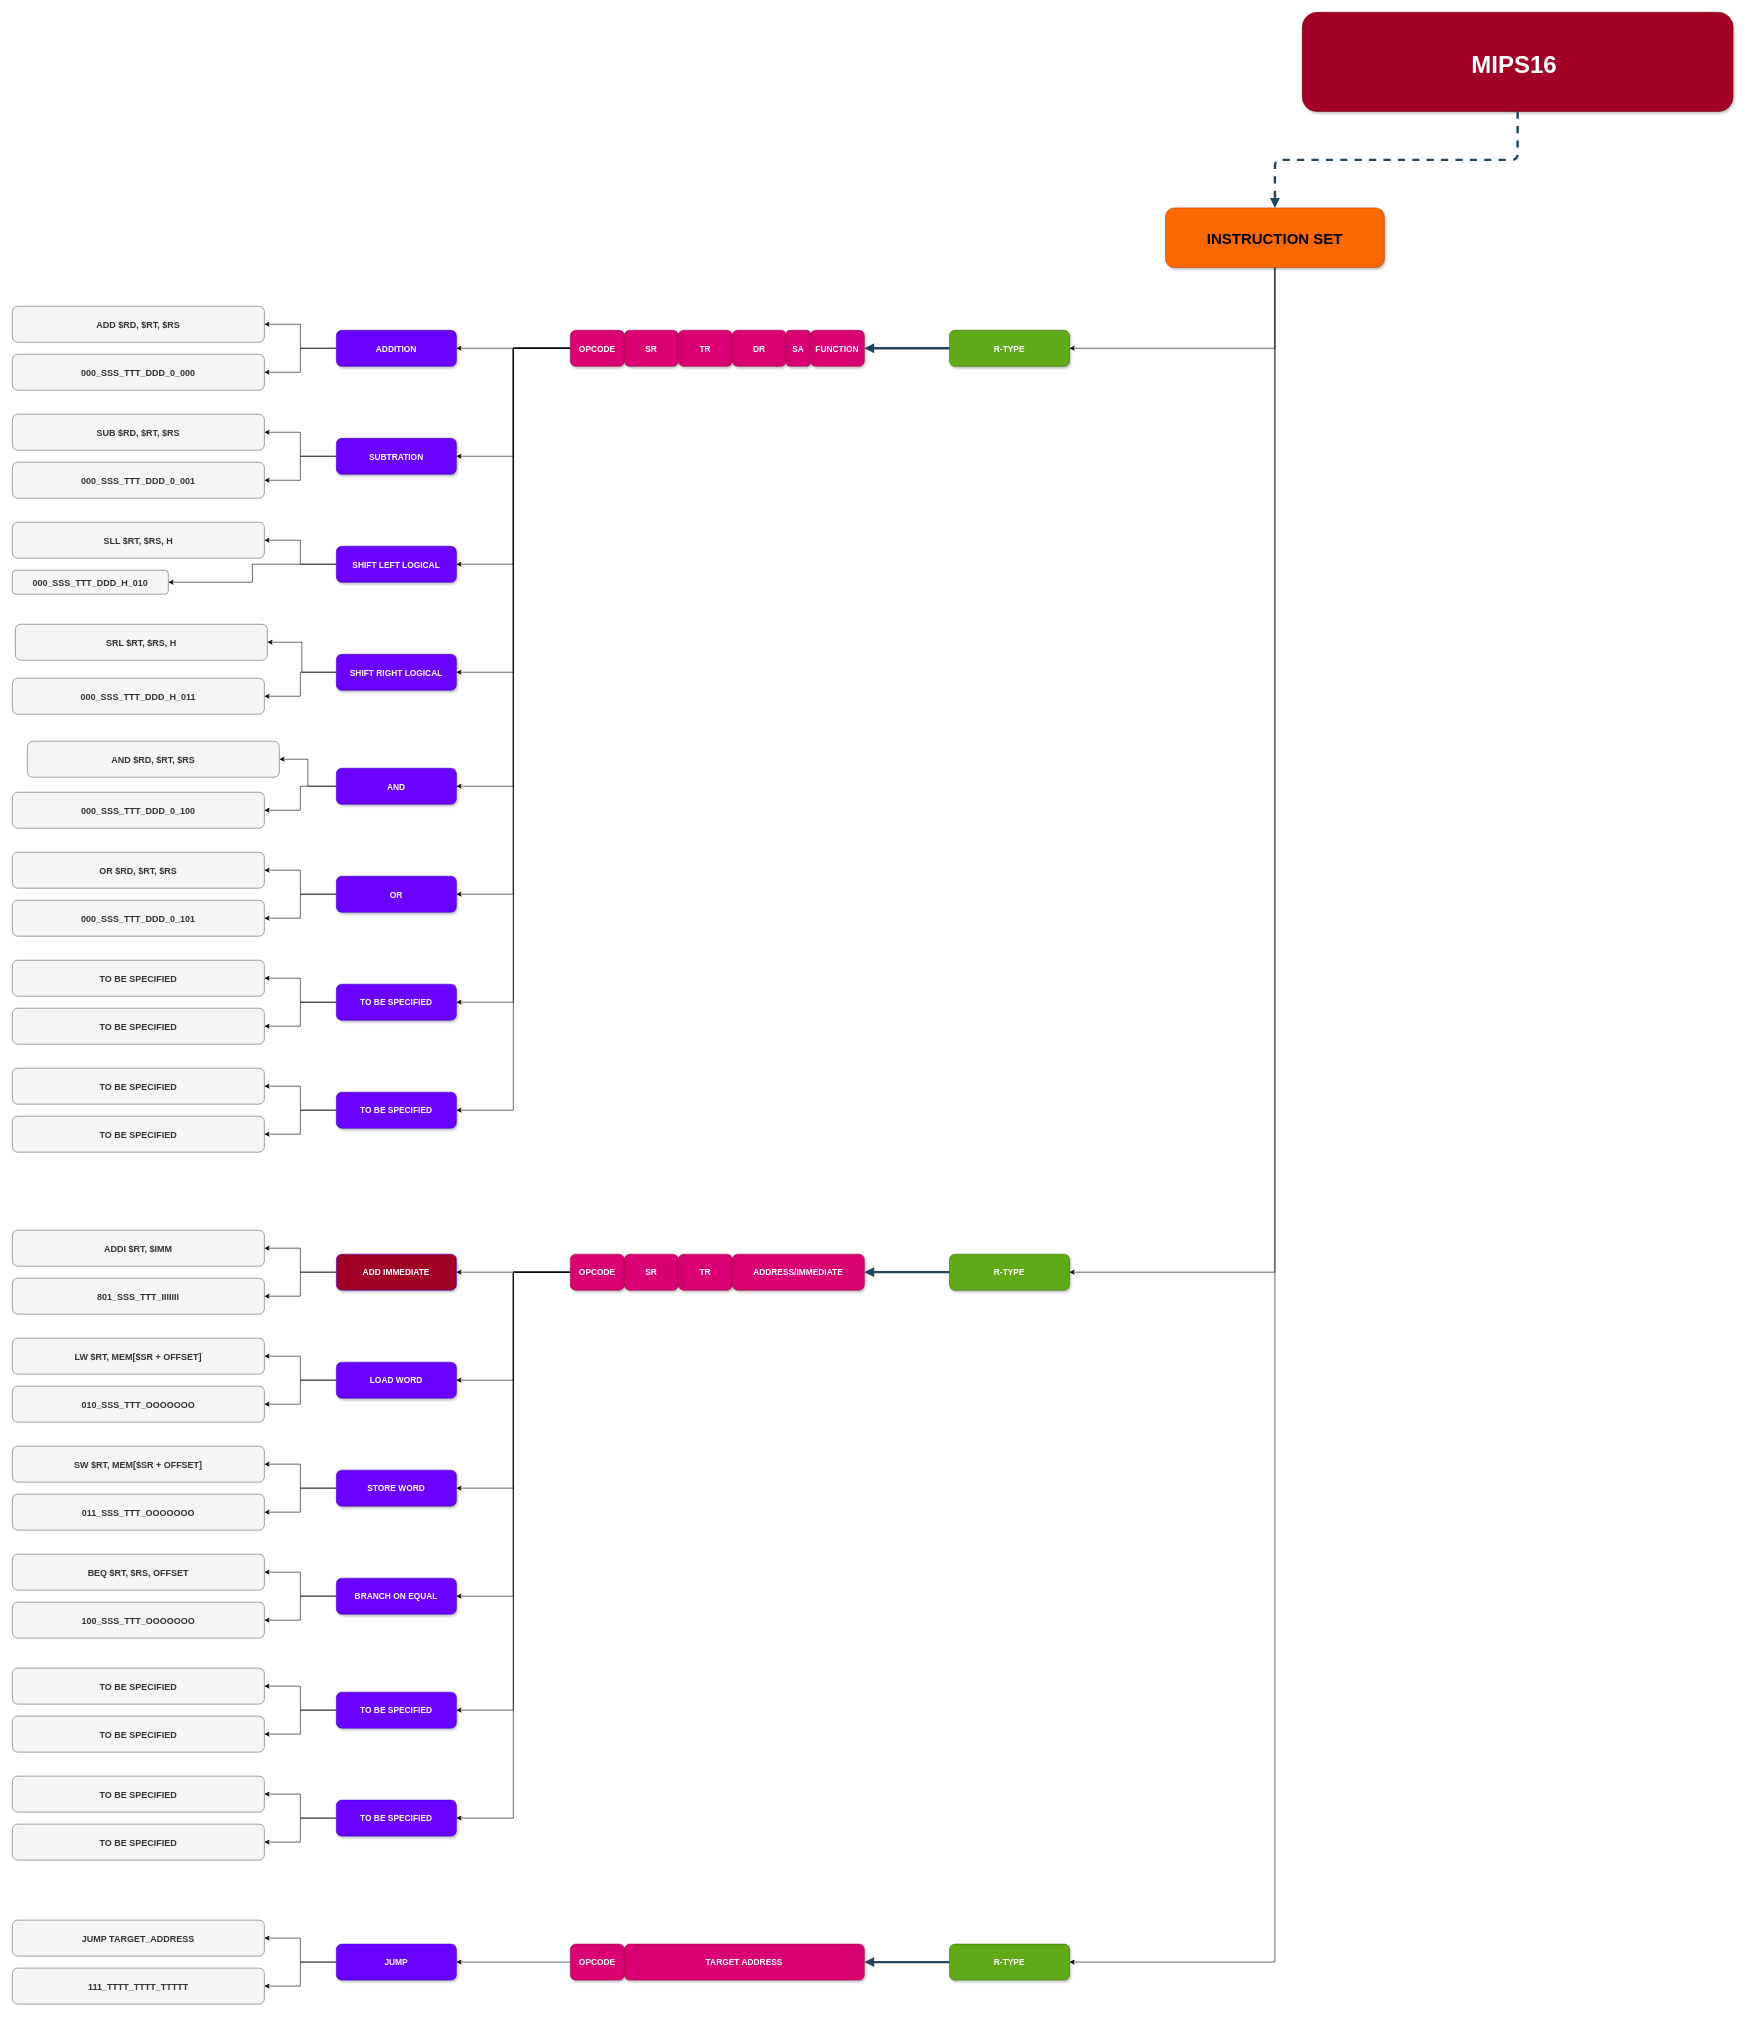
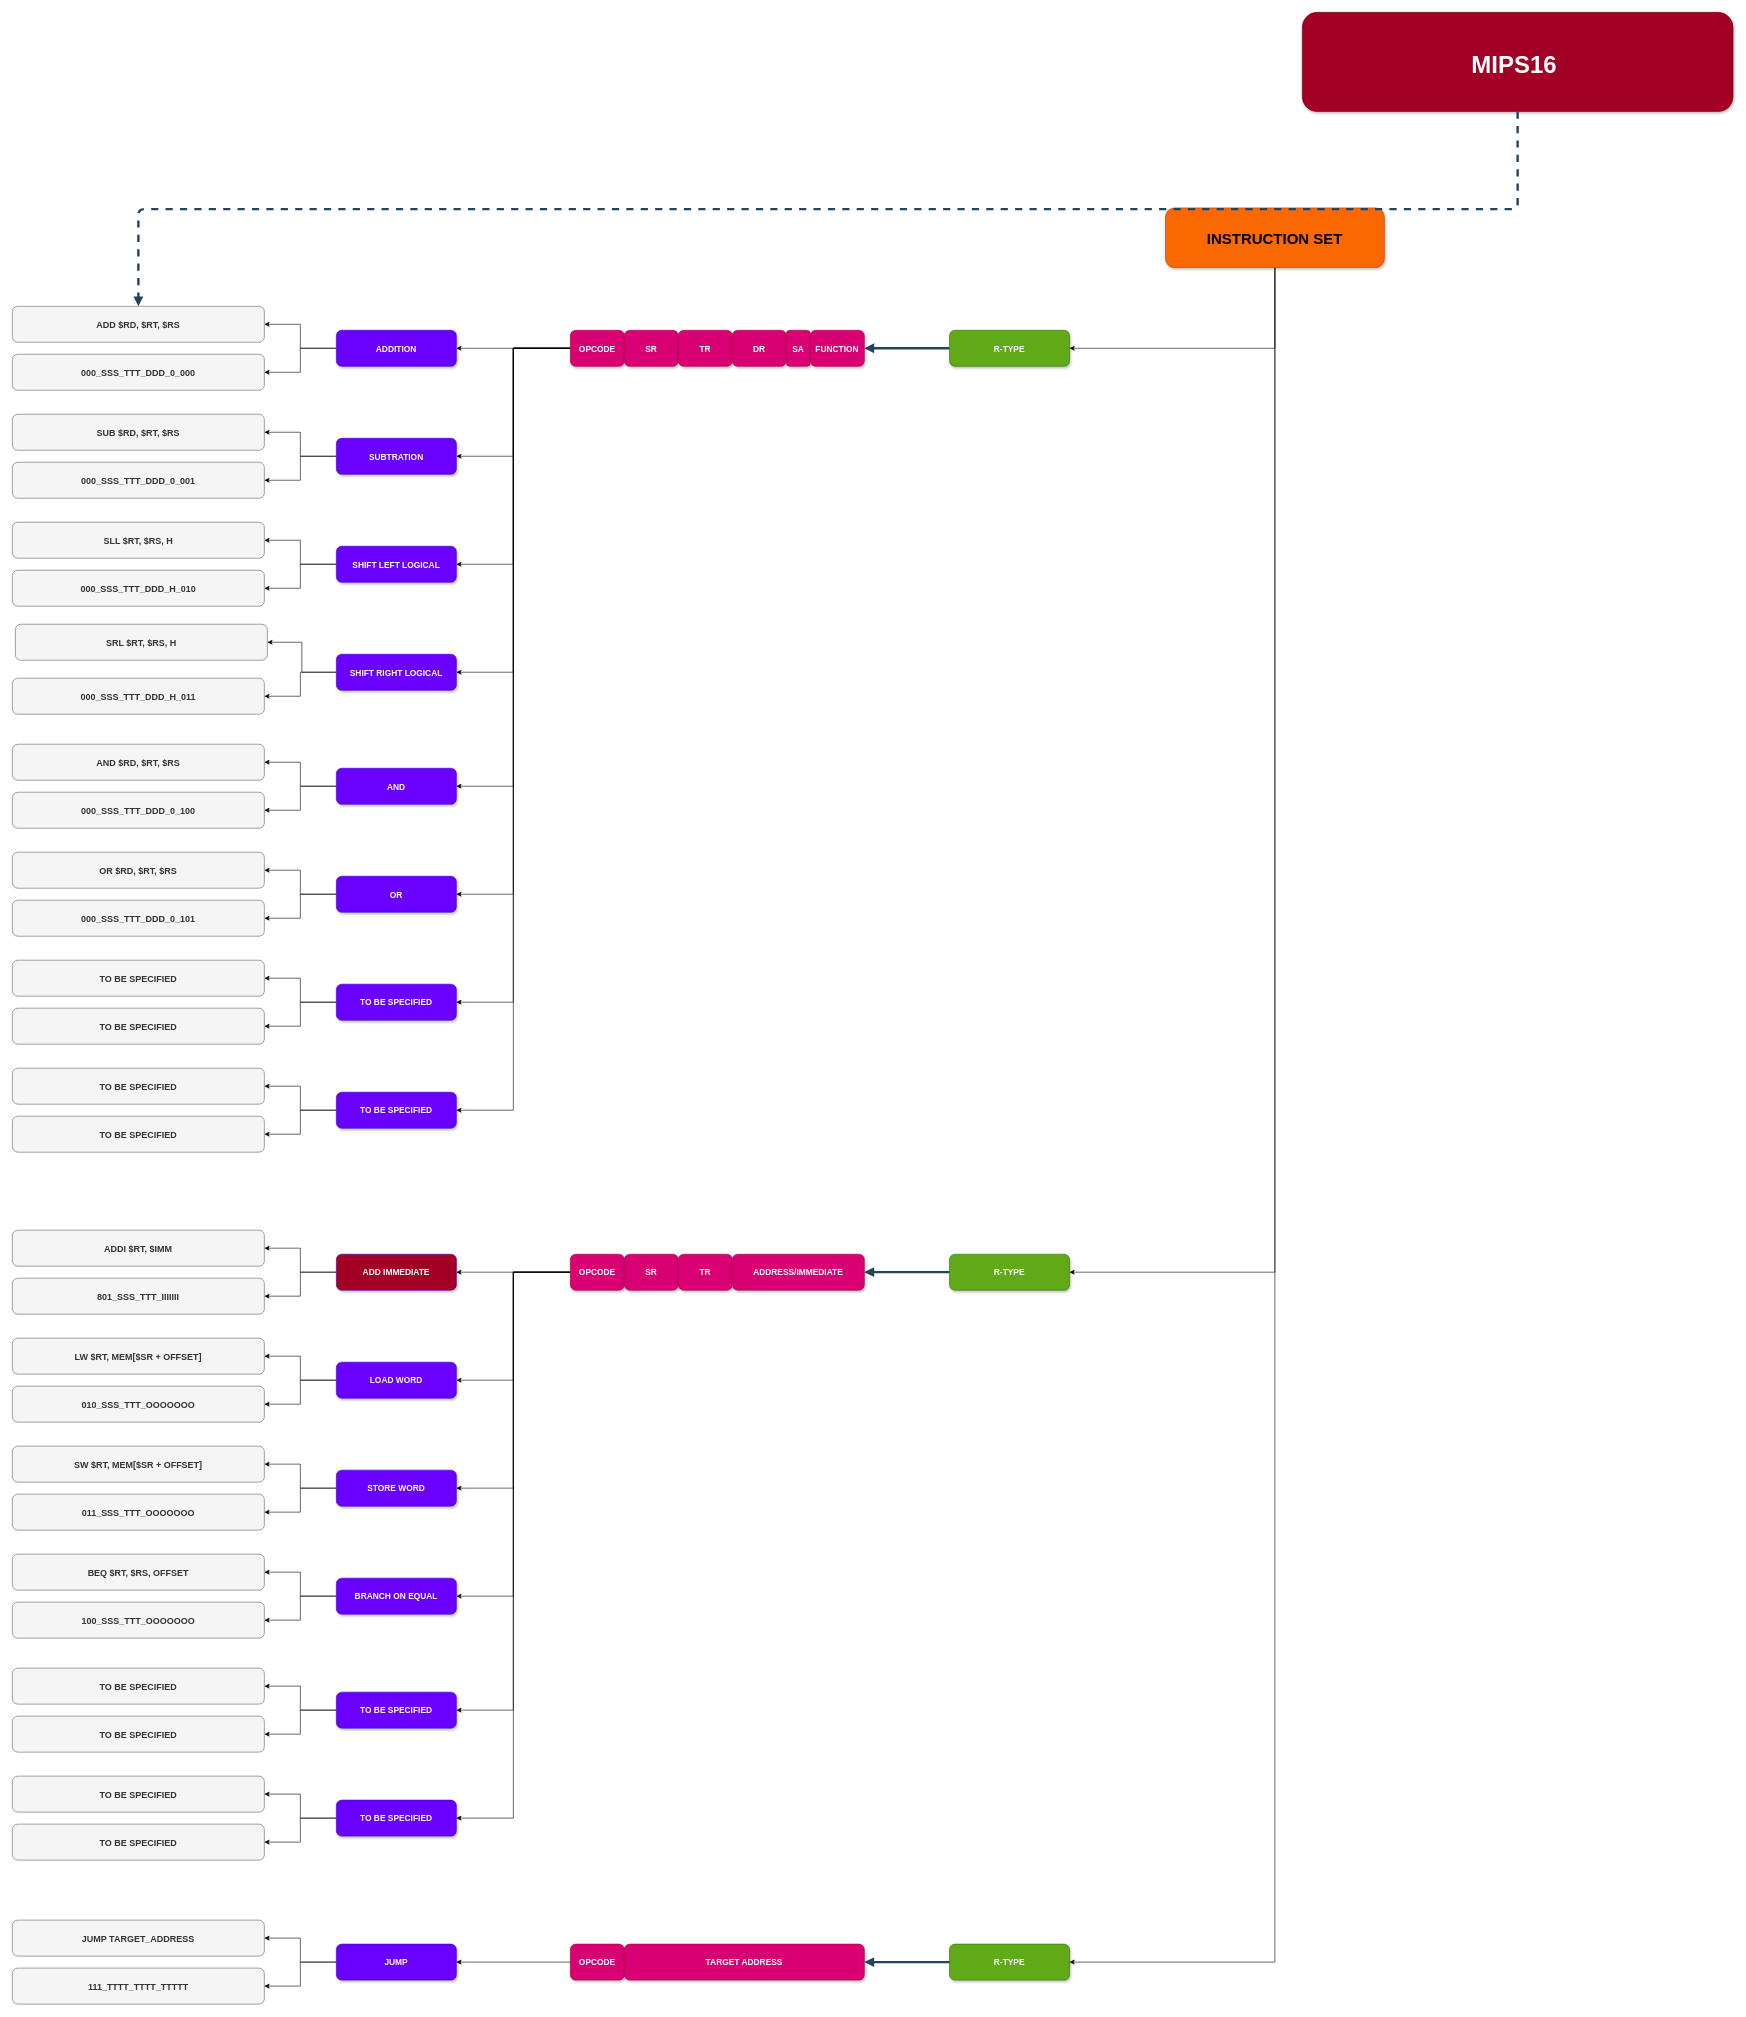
edge "MIPS16" -> "INSTRUCTION SET": now "MIPS16" -> "ADD $RD, $RT, $RS"
node "000_SSS_TTT_DDD_H_010": size 156x24 -> 252x36
node "AND $RD, $RT, $RS": moved (153, 759) -> (138, 762)
